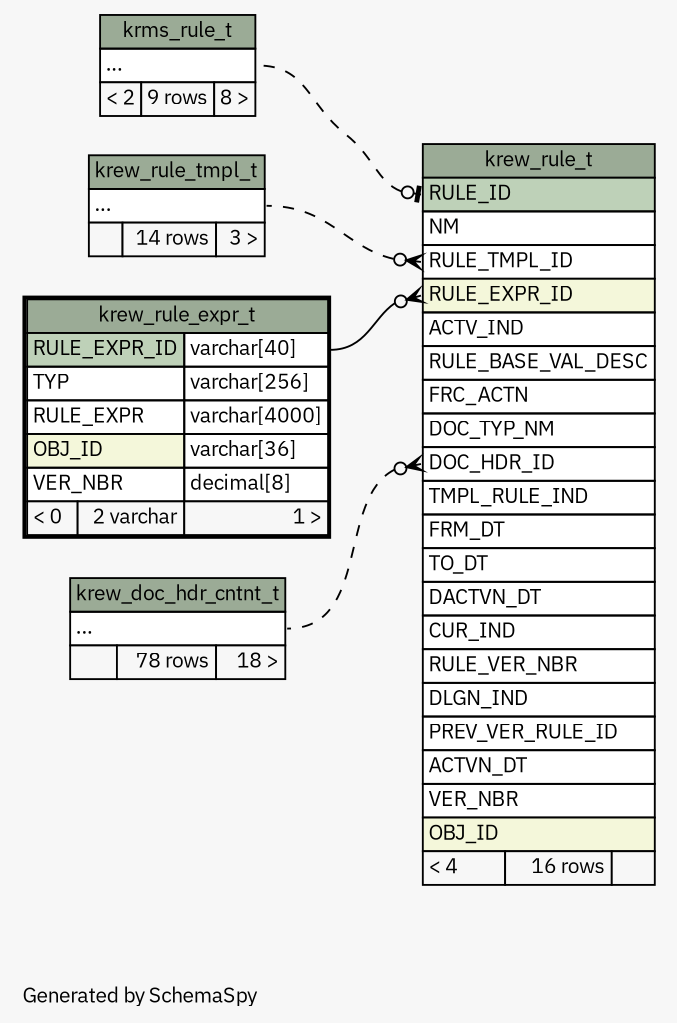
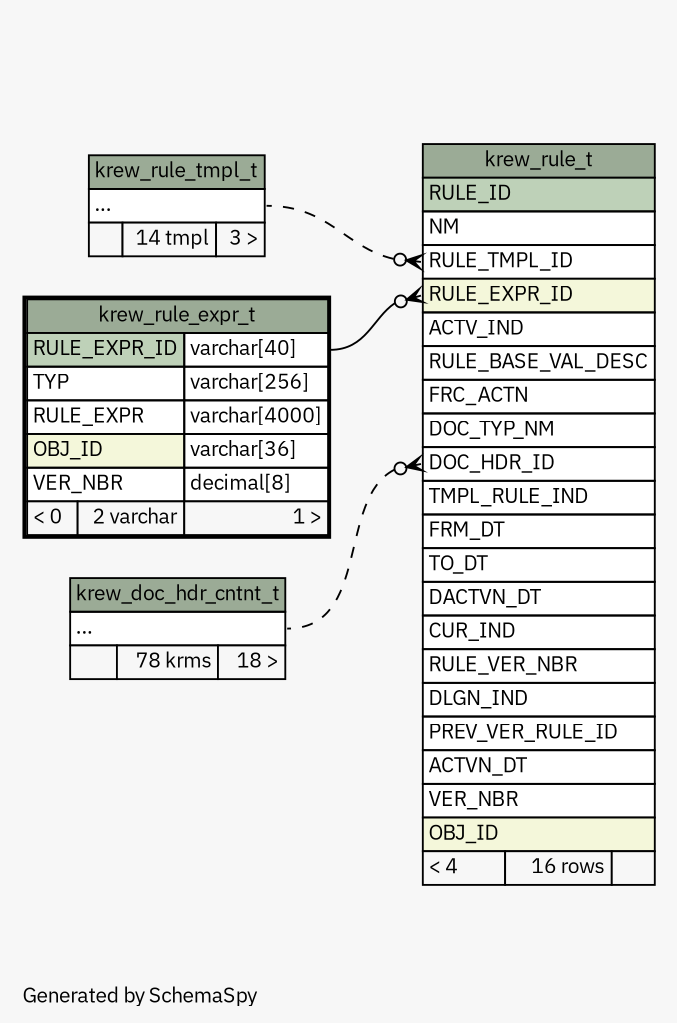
node "krms_rule_t": removed
node "krew_rule_tmpl_t": text "14 rows" -> "14 tmpl"
node "krew_doc_hdr_cntnt_t": text "78 rows" -> "78 krms"
